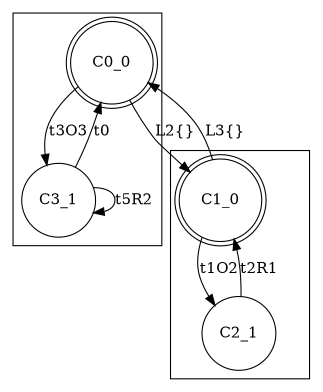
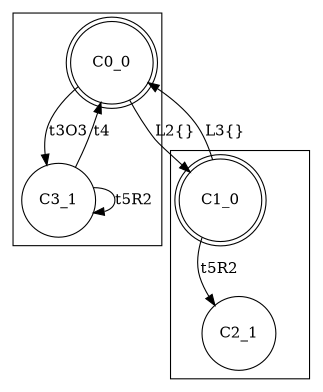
edge "C3_1" -> "C0_0": label "t0" -> "t4"
edge "C1_0" -> "C2_1": label "t1O2" -> "t5R2"
edge "C2_1" -> "C1_0": removed, label "t2R1"
